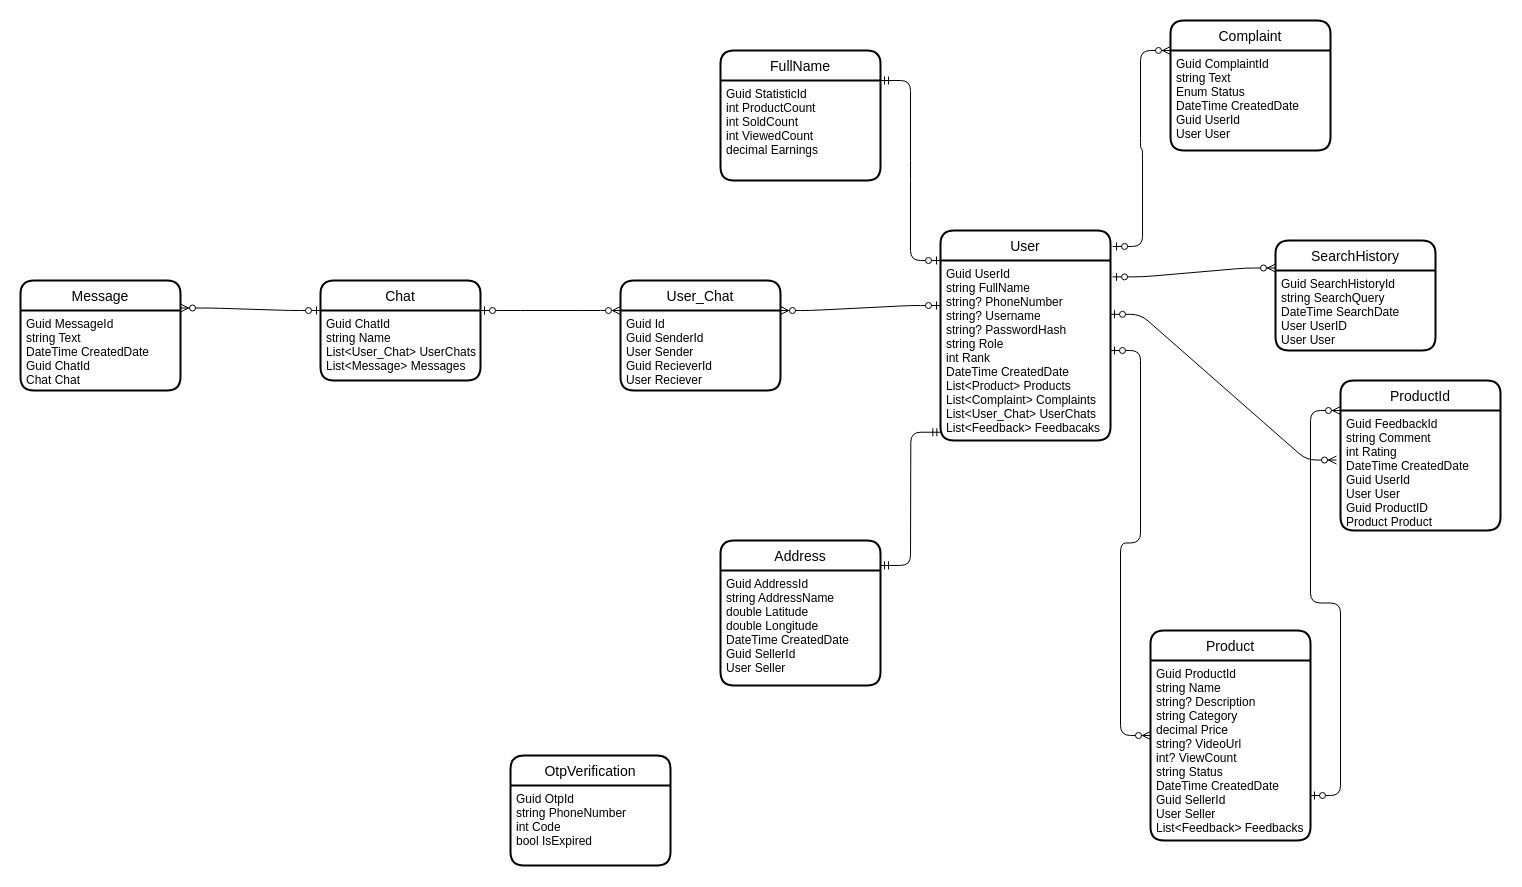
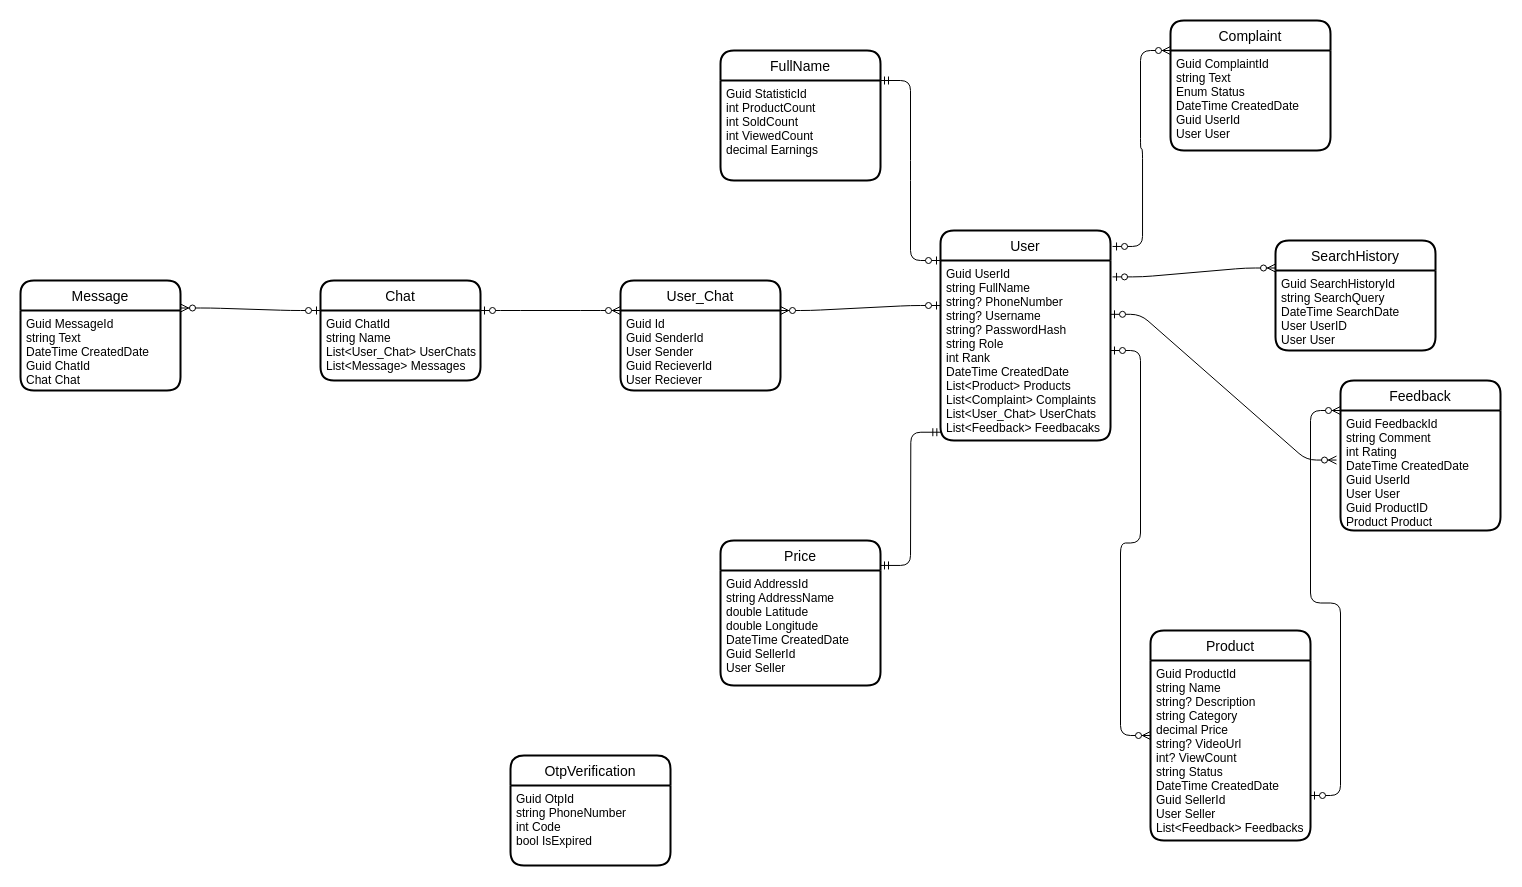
node "ProductId": label "ProductId" -> "Feedback"
node "Address": label "Address" -> "Price"
